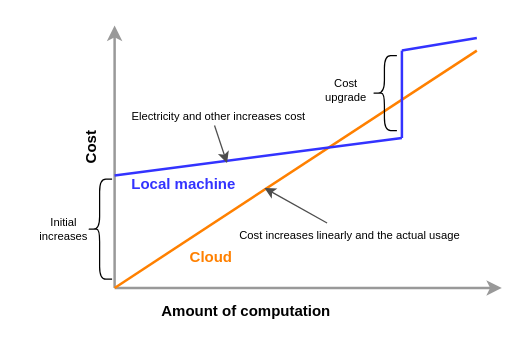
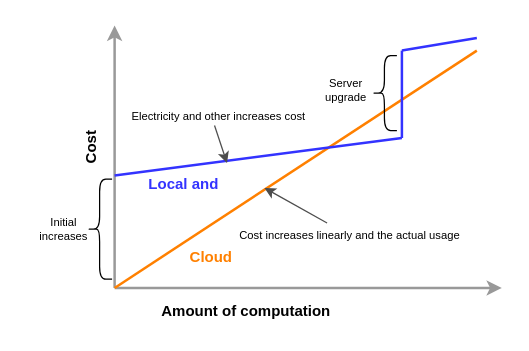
node "Cost upgrade": label "Cost upgrade" -> "Server upgrade"
node "Local machine": label "Local machine" -> "Local and"
